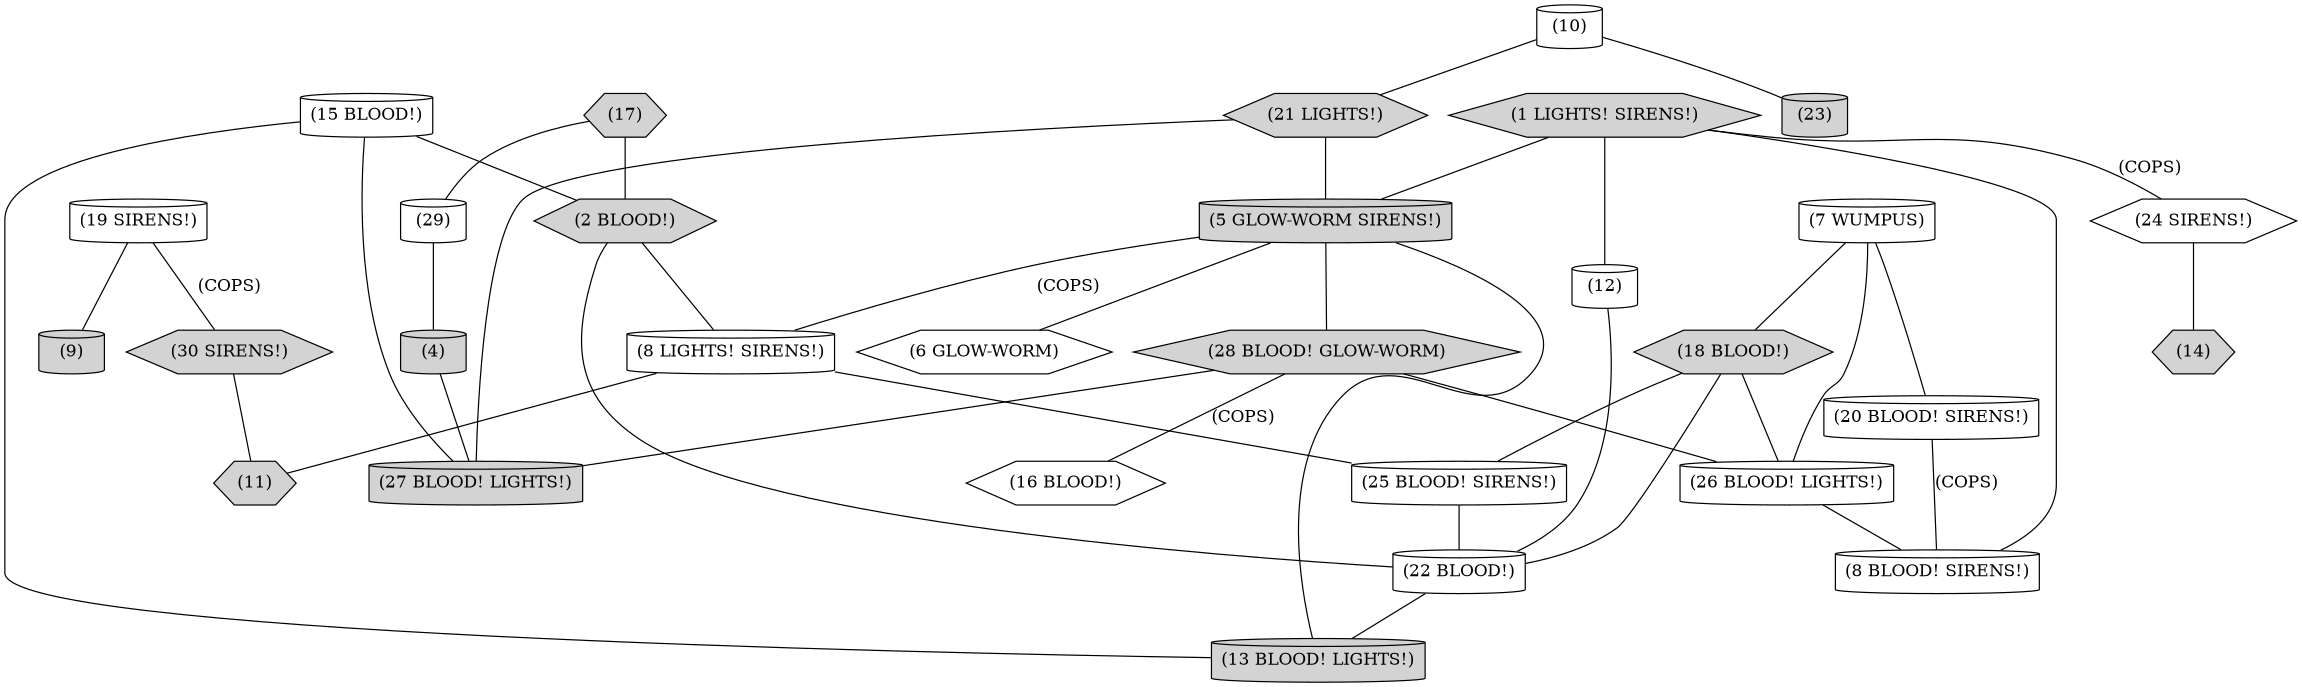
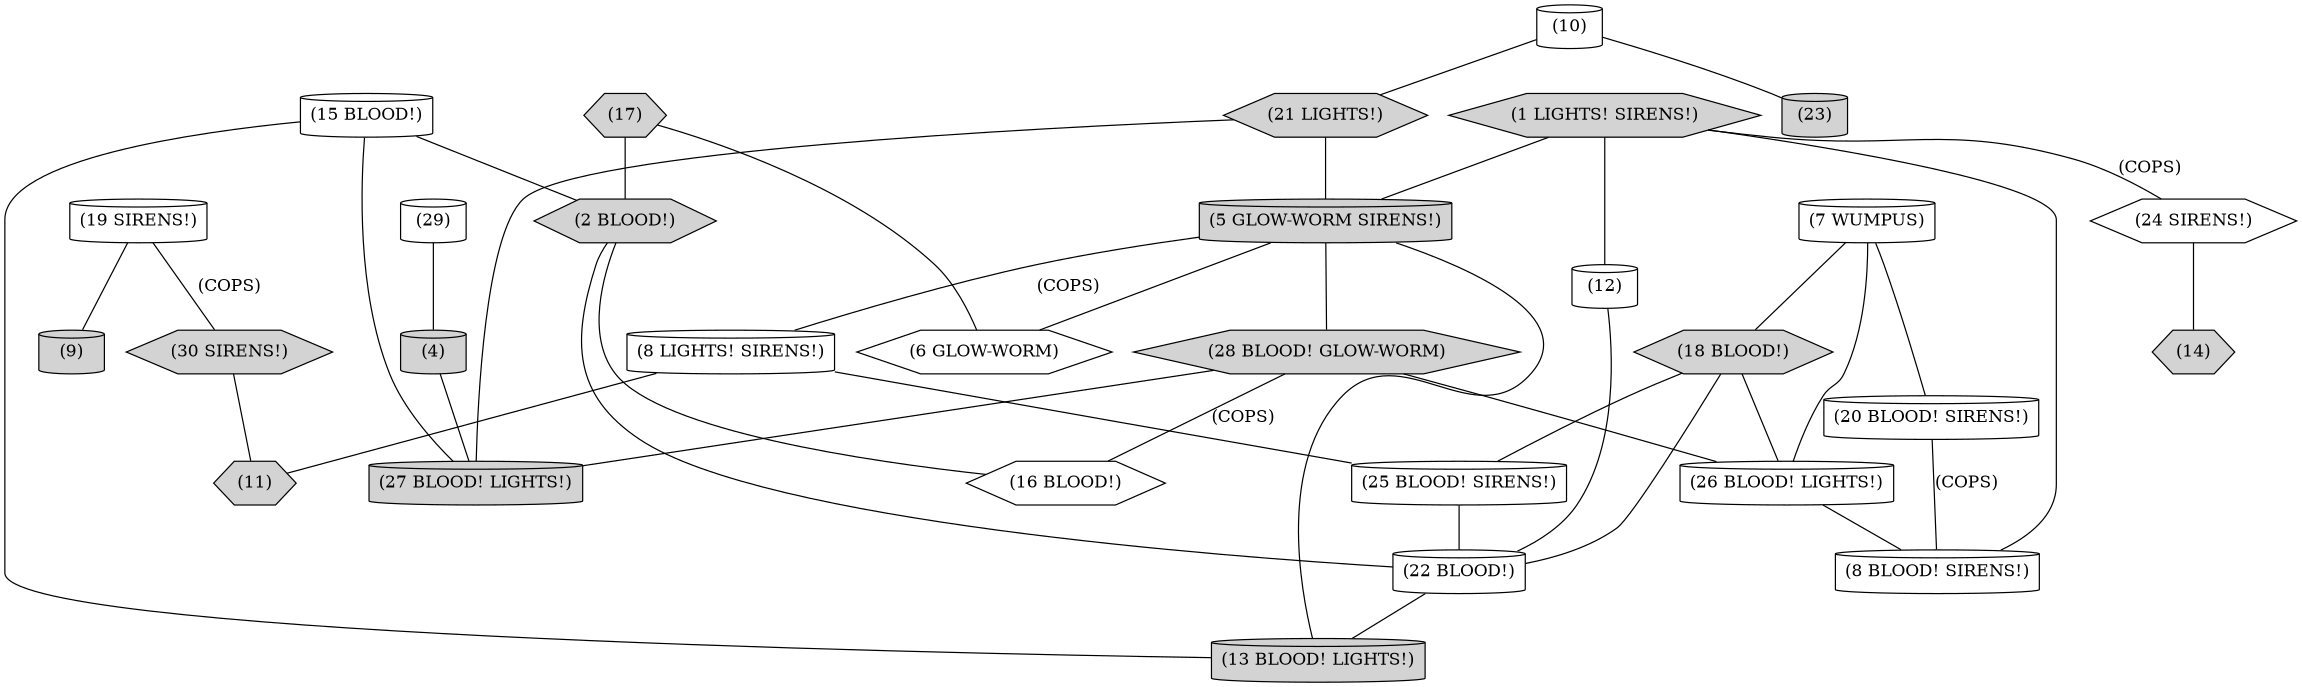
edge "(17)" -- "(29)": now "(17)" -- "(6 GLOW-WORM)"
edge "(2 BLOOD!)" -- "(8 LIGHTS! SIRENS!)": now "(2 BLOOD!)" -- "(16 BLOOD!)"
